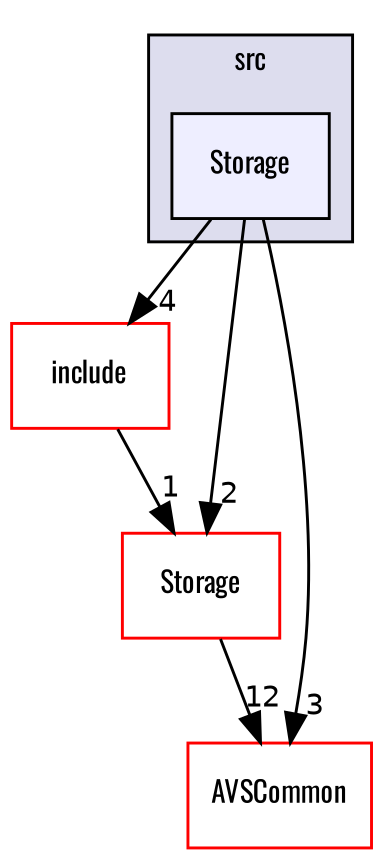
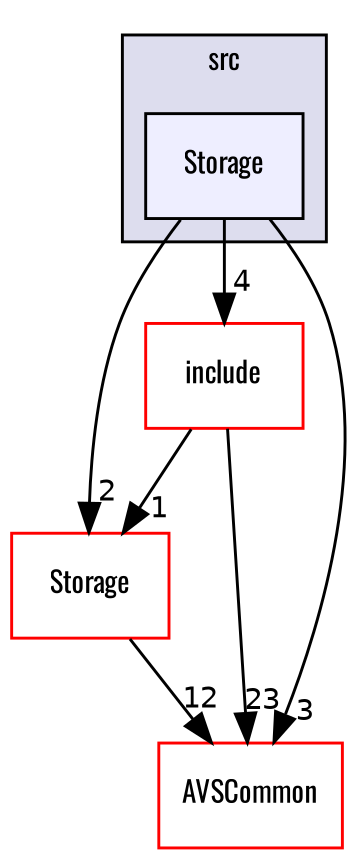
edge "include" -> "AVSCommon": added
